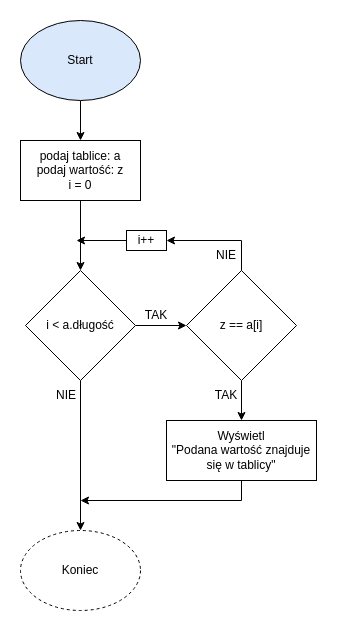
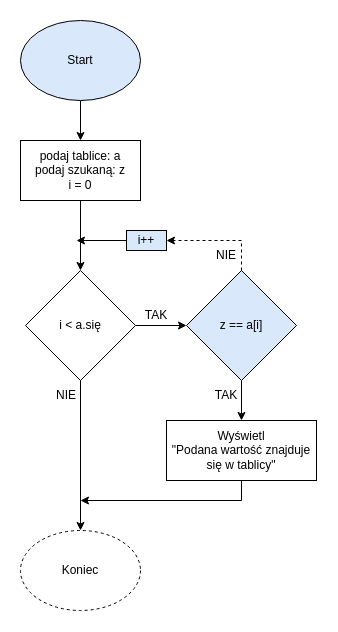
node "podaj tablice: a podaj wartość: z i = 0": label "podaj tablice: a podaj wartość: z i = 0" -> "podaj tablice: a podaj szukaną: z i = 0"
node "i++": fillcolor #ffffff -> #dae8fc
edge "z == a[i]" -> "i++": style solid -> dashed
node "i < a.długość": label "i < a.długość" -> "i < a.się"
node "z == a[i]": fillcolor #ffffff -> #dae8fc
